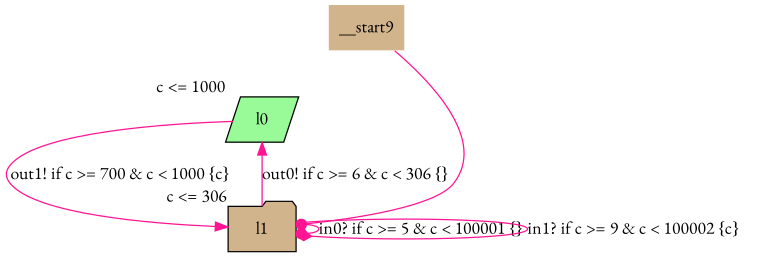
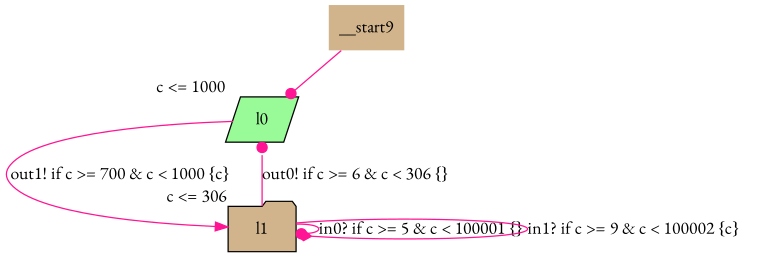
edge "l1 c <= 306" -> "l0 c <= 1000": arrowhead normal -> dot
edge "__start9" -> "l1 c <= 306": now "__start9" -> "l0 c <= 1000"
